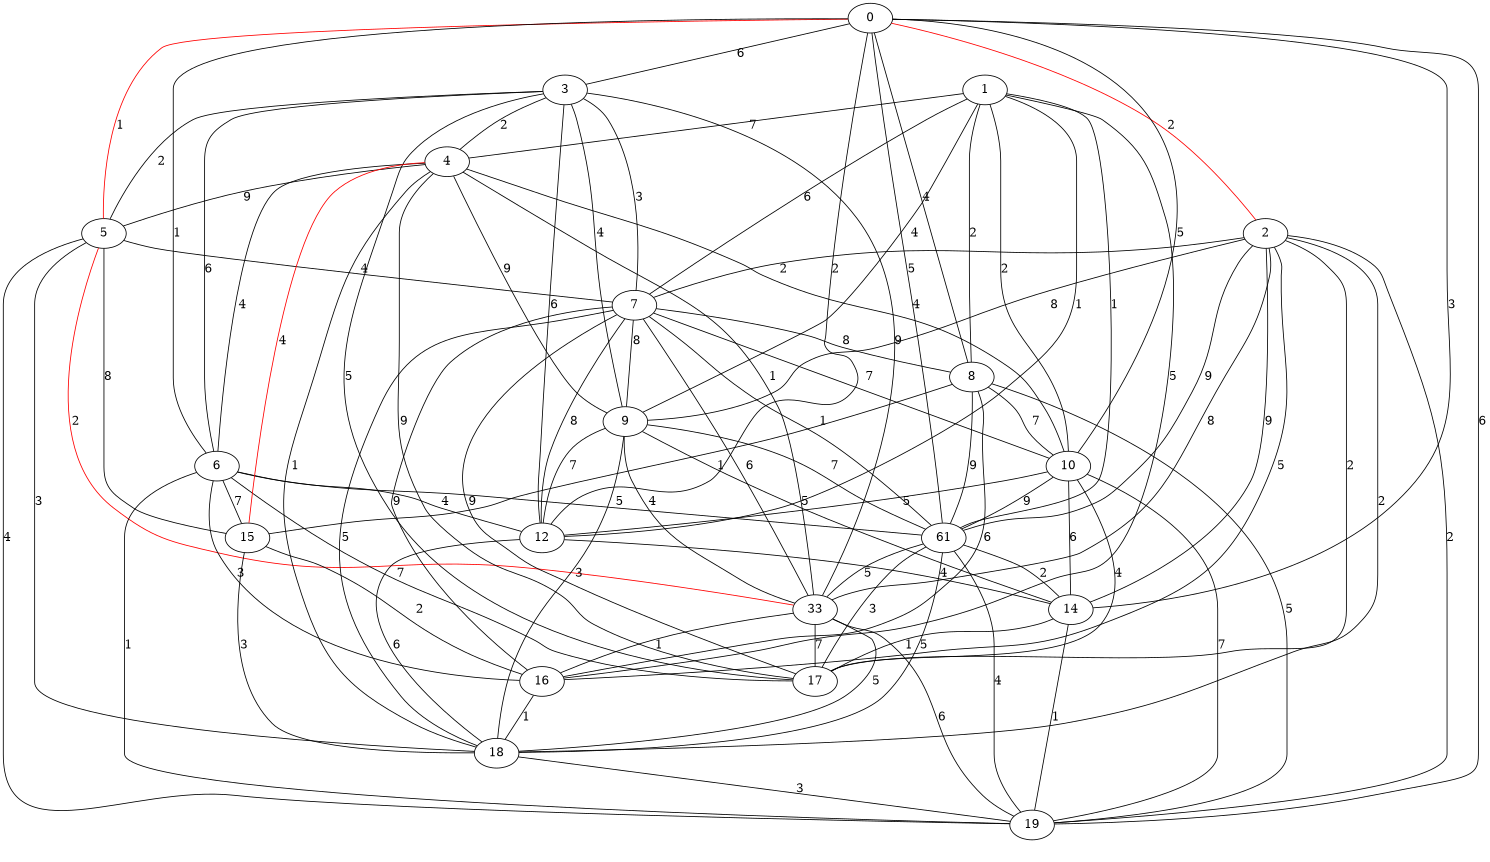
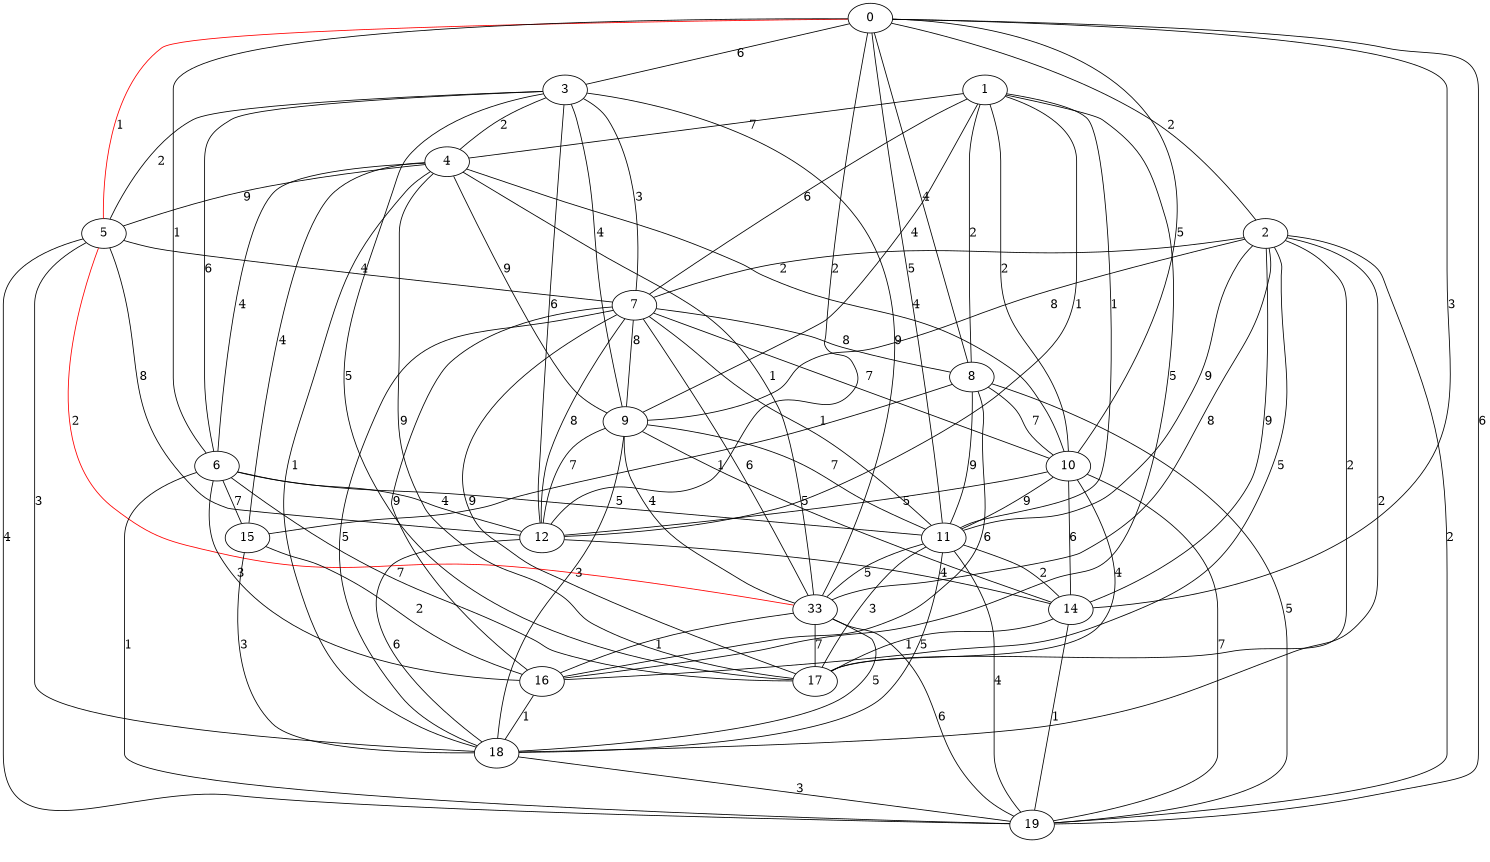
edge "0" -- "2": color red -> black
edge "4" -- "15": color red -> black
edge "5" -- "15": now "5" -- "12"
node "61": label "61" -> "11"
